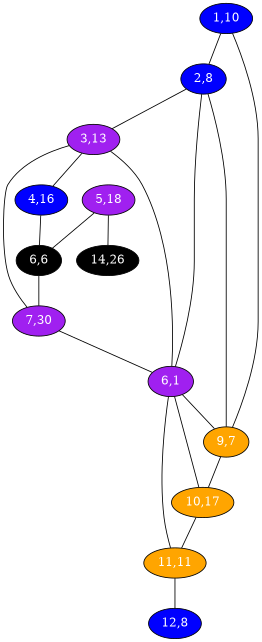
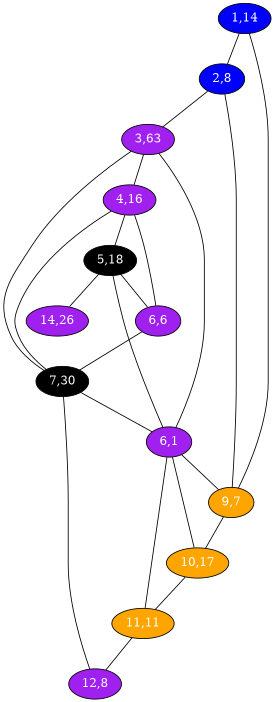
node "1,10": label "1,10" -> "1,14"
node "3,13": label "3,13" -> "3,63"
node "4,16": fillcolor blue -> purple
node "5,18": fillcolor purple -> black
edge "4,16" -- "5,18": added
edge "2,8" -- "6,1": now "5,18" -- "6,1"
node "6,6": fillcolor black -> purple
node "14,26": fillcolor black -> purple
edge "4,16" -- "7,30": added
node "7,30": fillcolor purple -> black
edge "7,30" -- "12,8": added
node "12,8": fillcolor blue -> purple
